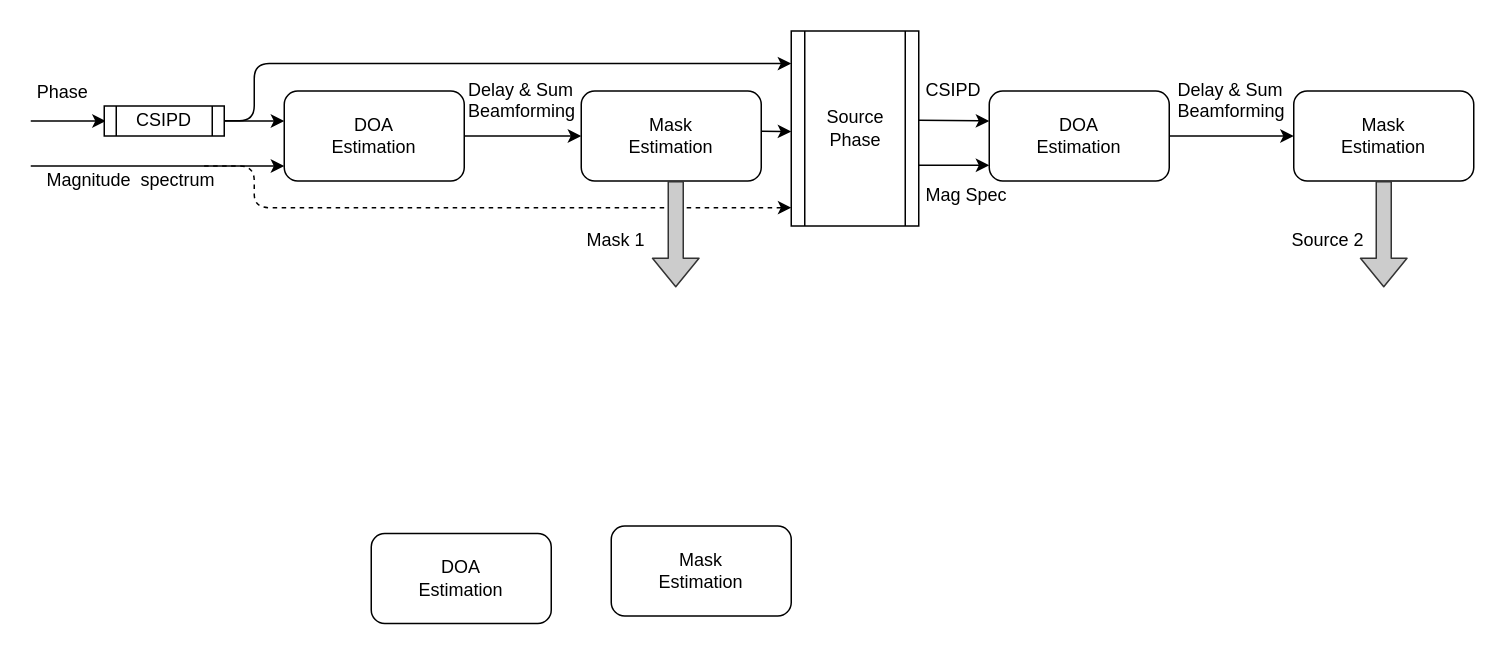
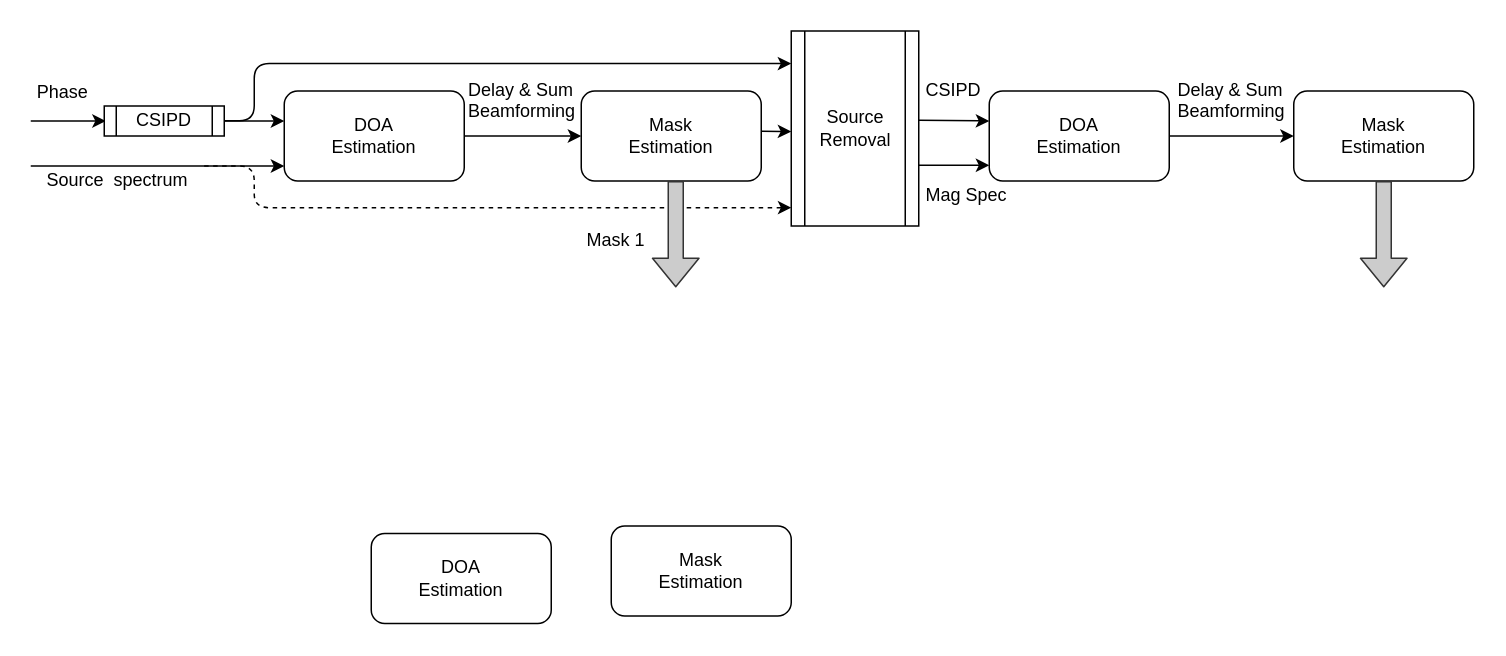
node "Source Phase": label "Source Phase" -> "Source Removal"
node "Magnitude spectrum": label "Magnitude spectrum" -> "Source spectrum"
node "Source 2": removed
